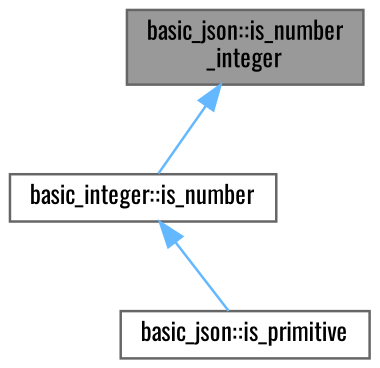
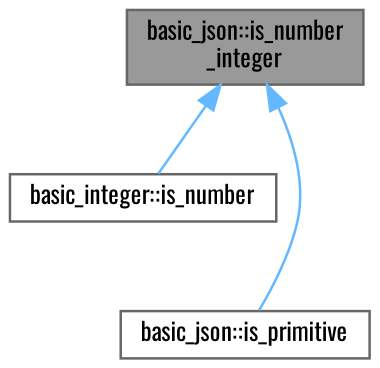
edge "basic_json::is_primitive" -> "basic_integer::is_number": now "basic_json::is_primitive" -> "basic_json::is_number _integer"
